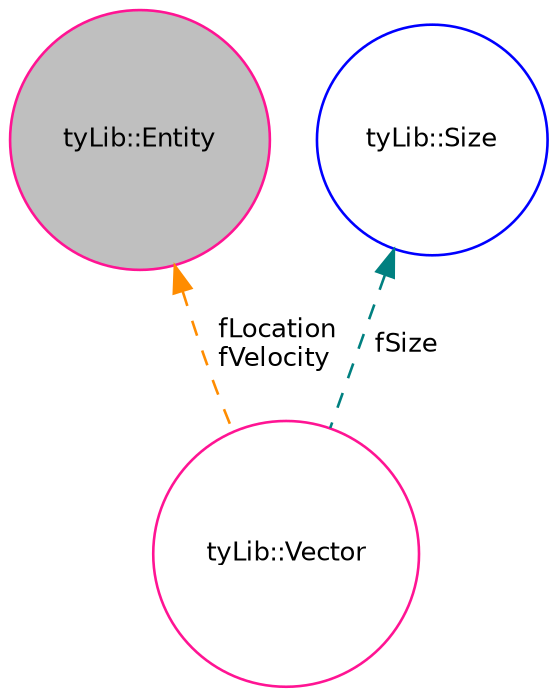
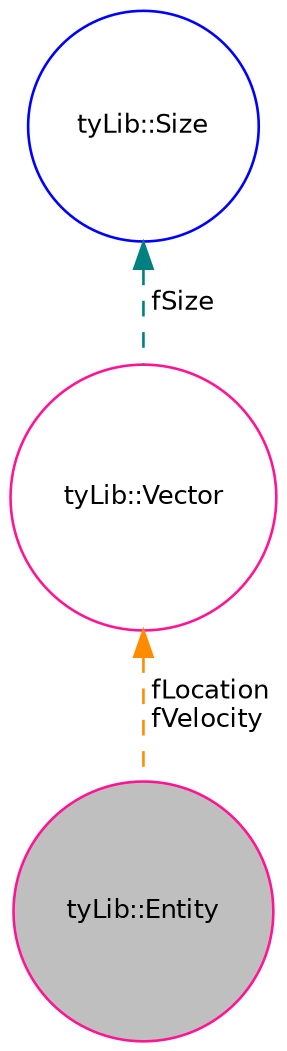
edge "tyLib::Vector" -> "tyLib::Entity": reversed
